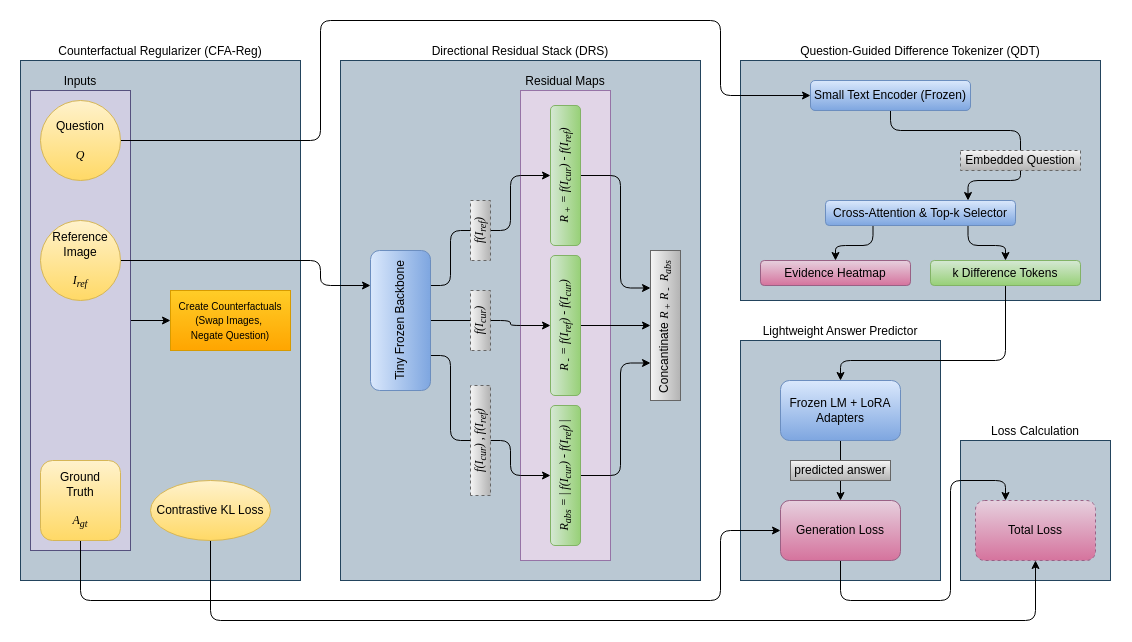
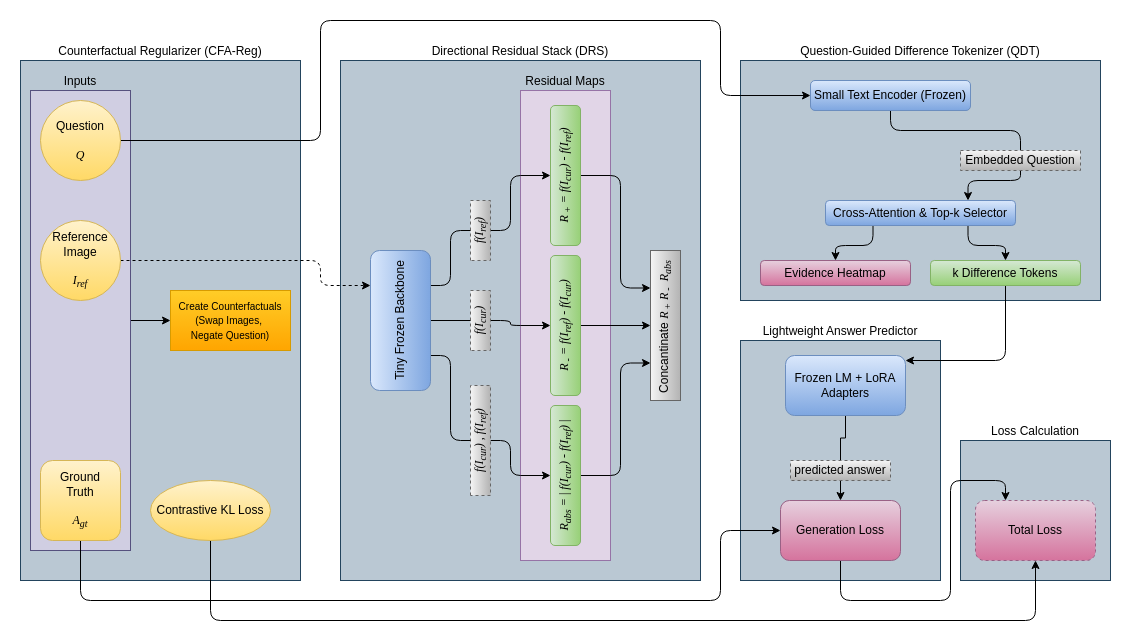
edge "Reference Image Iref" -> "Tiny Frozen Backbone": style solid -> dashed
node "Frozen LM + LoRA Adapters": moved (841, 411) -> (846, 386)
node "predicted answer": style solid -> dashed
